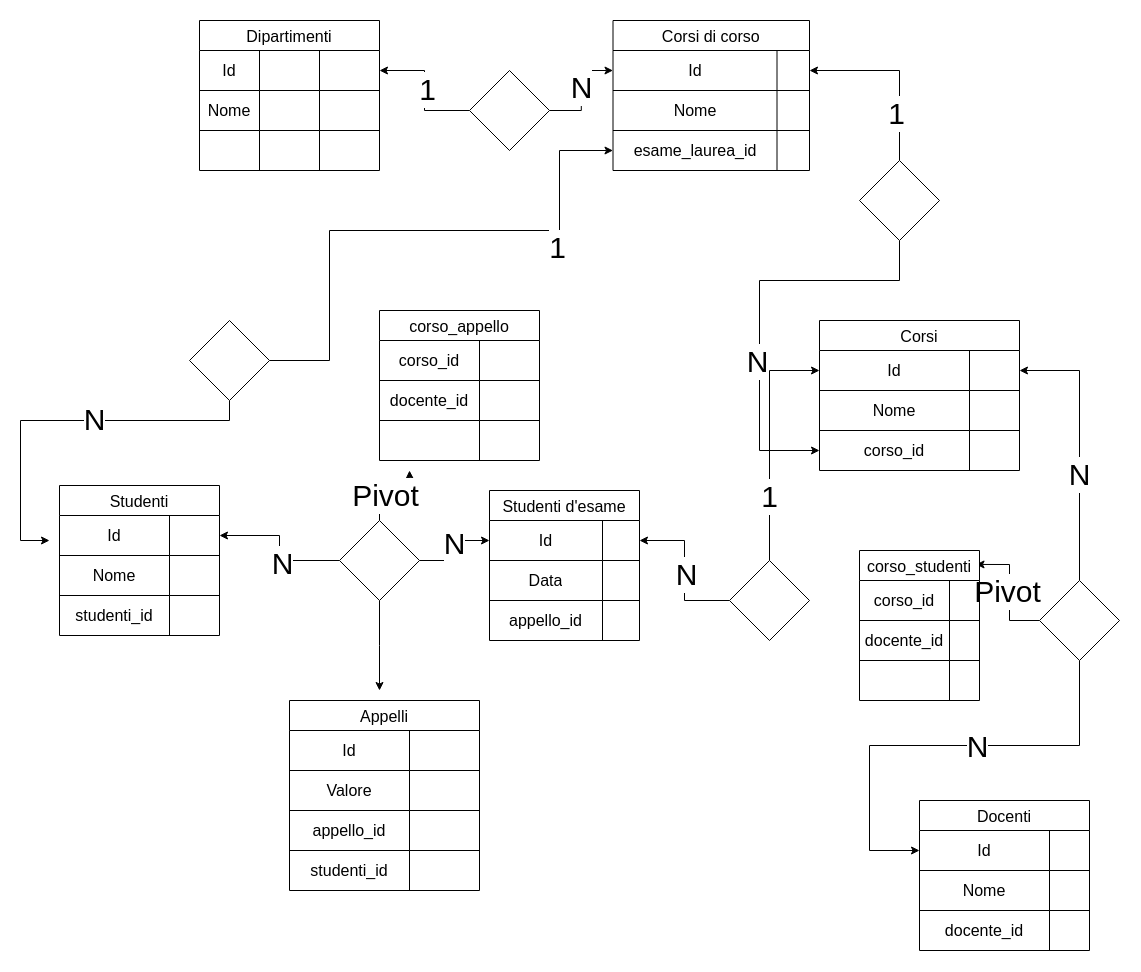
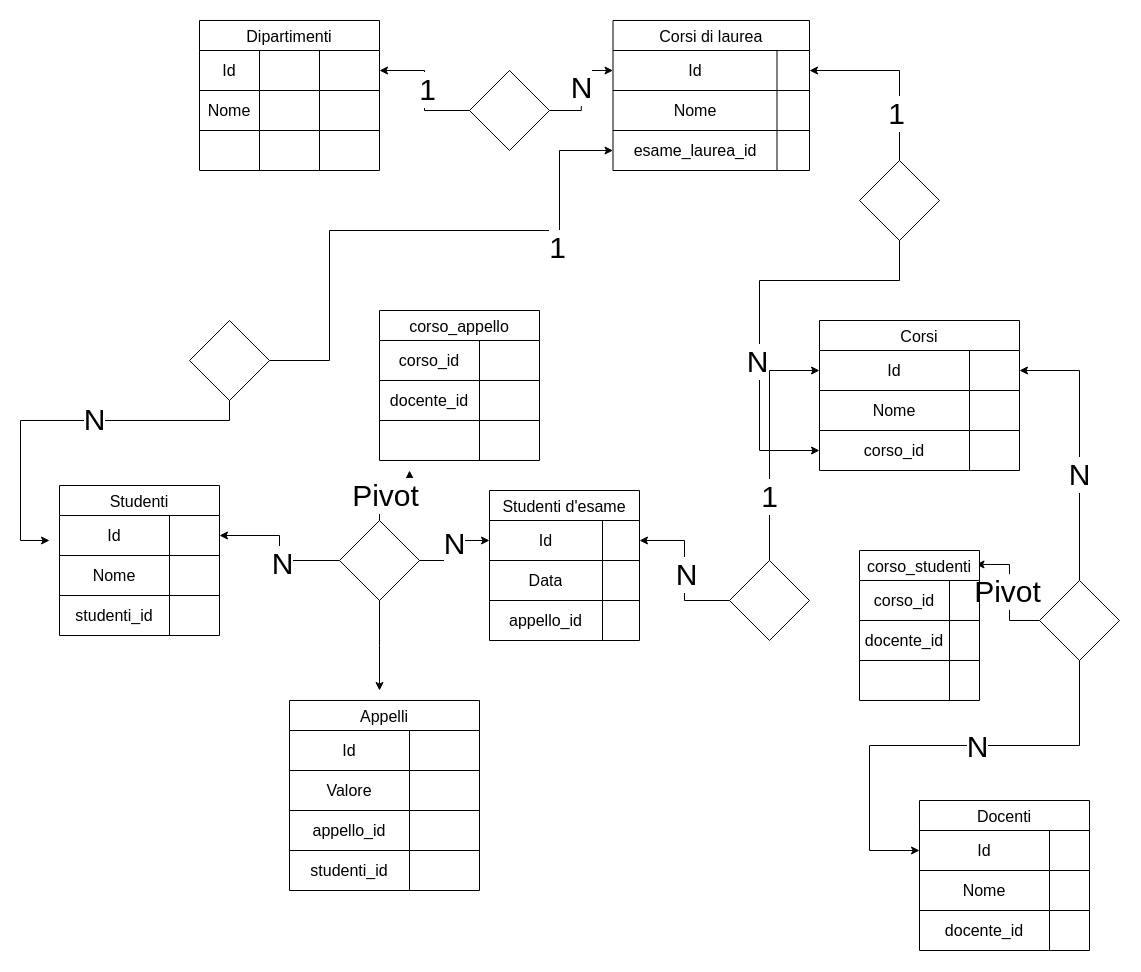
node "Corsi di corso": label "Corsi di corso" -> "Corsi di laurea"
